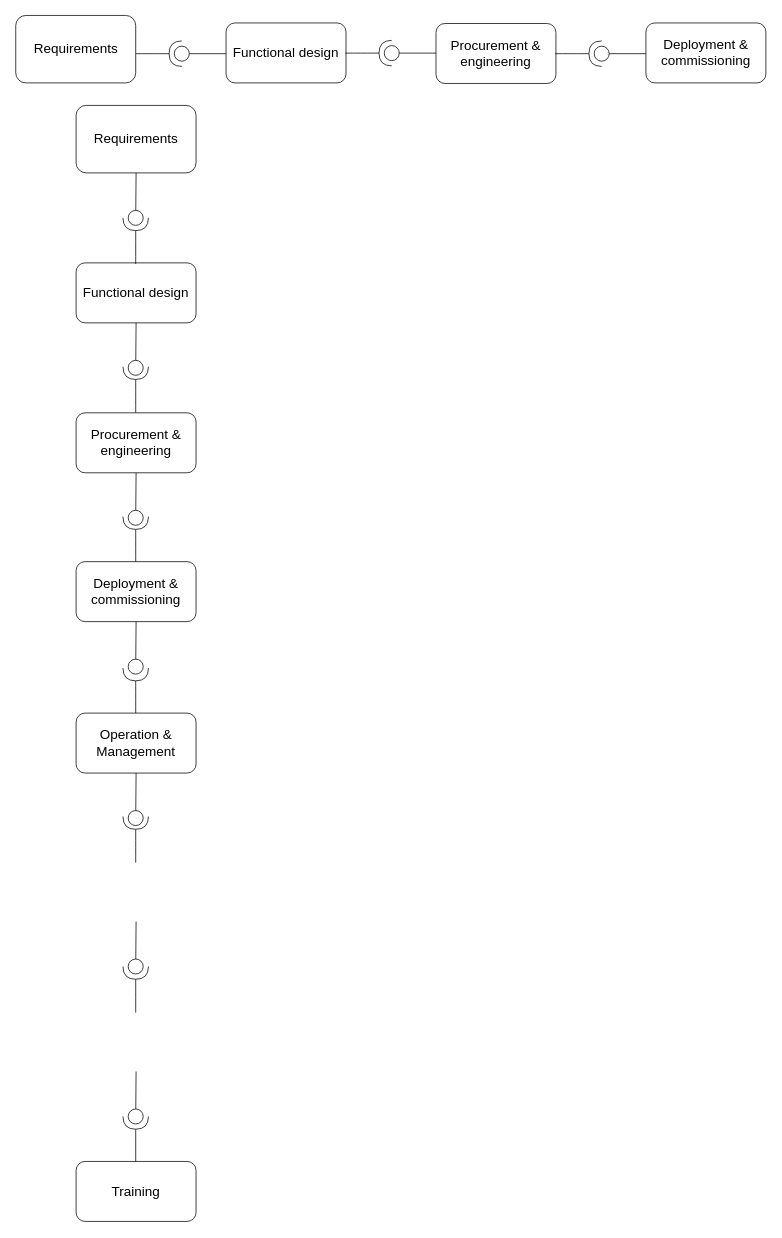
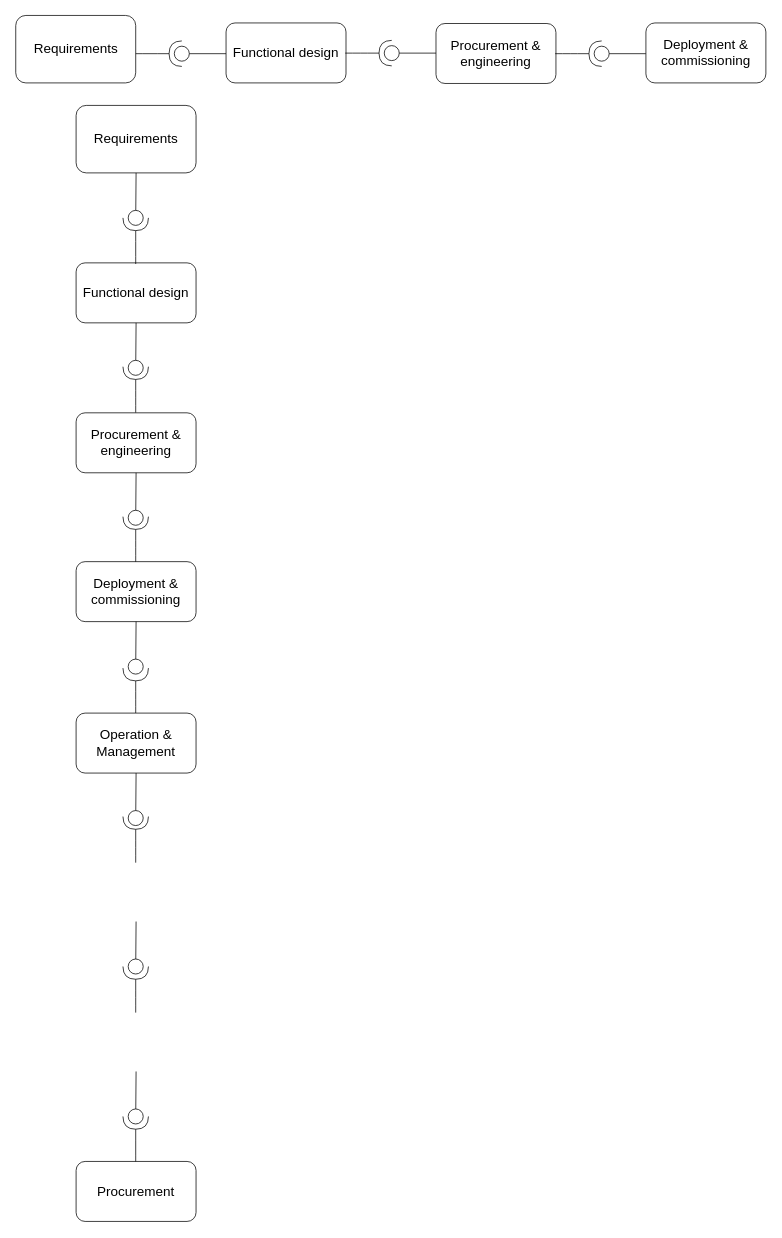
node "Training": label "Training" -> "Procurement"
